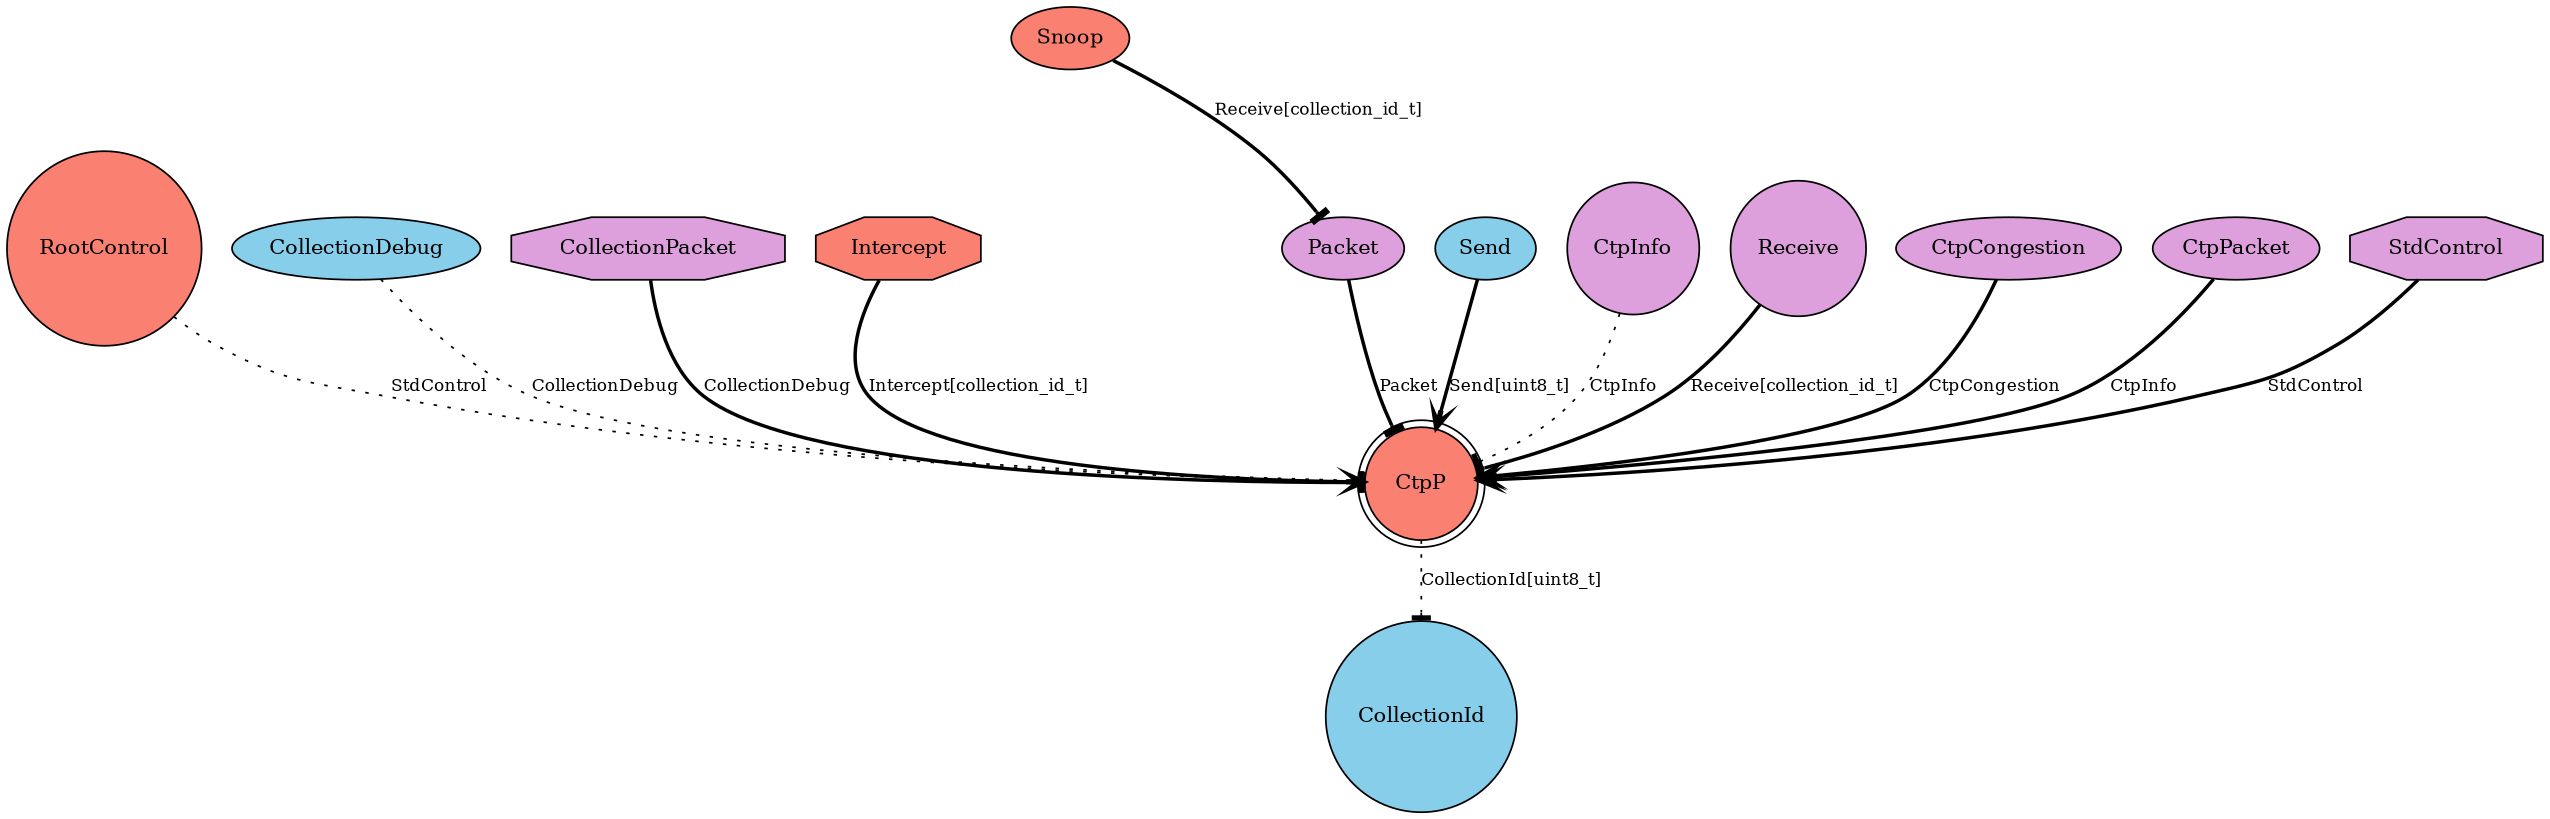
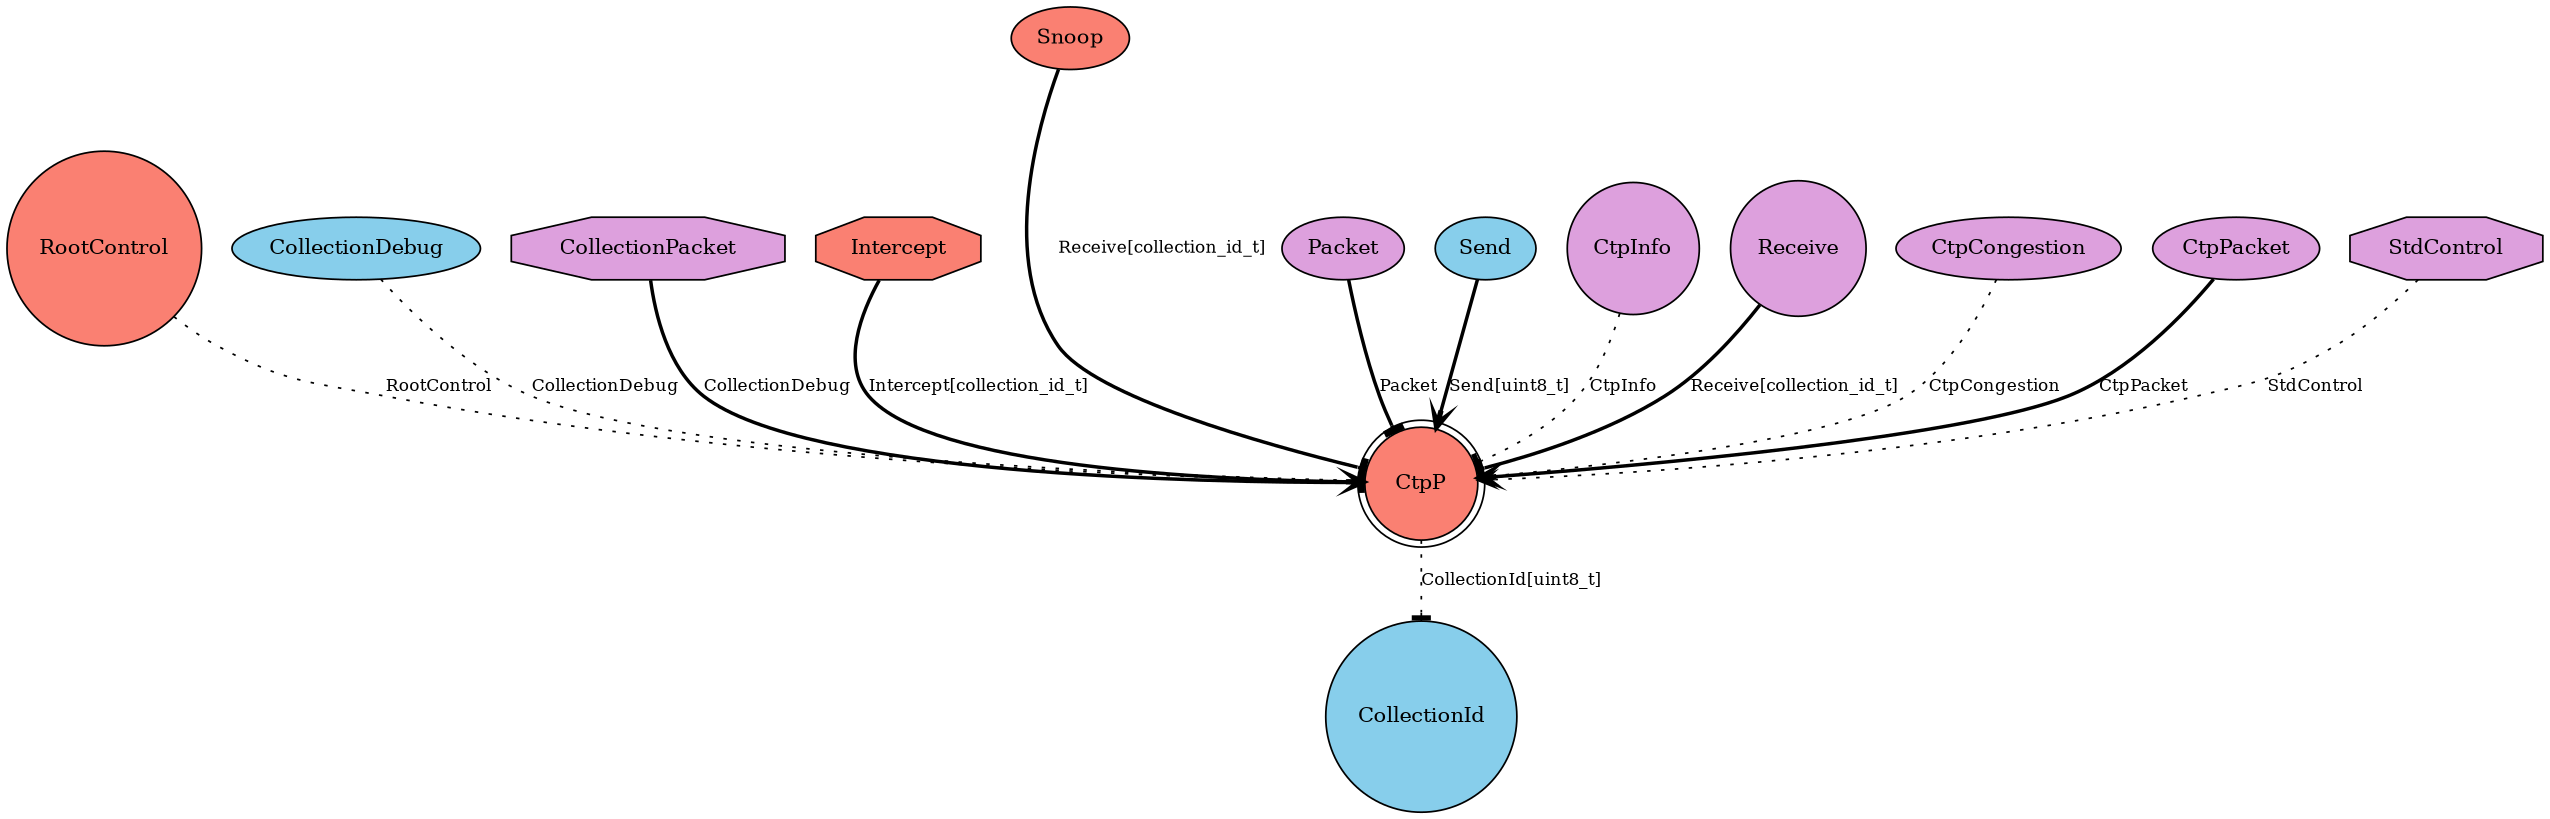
edge "Snoop" -> "Packet": now "Snoop" -> "CtpP"
edge "RootControl" -> "CtpP": label "StdControl" -> "RootControl"
edge "CtpPacket" -> "CtpP": label "CtpInfo" -> "CtpPacket"
edge "CtpCongestion" -> "CtpP": style bold -> dotted
edge "StdControl" -> "CtpP": style bold -> dotted
